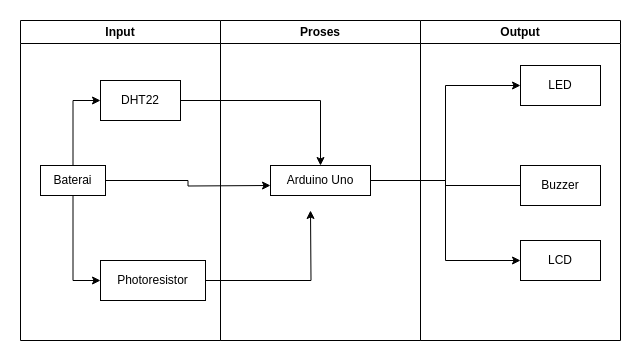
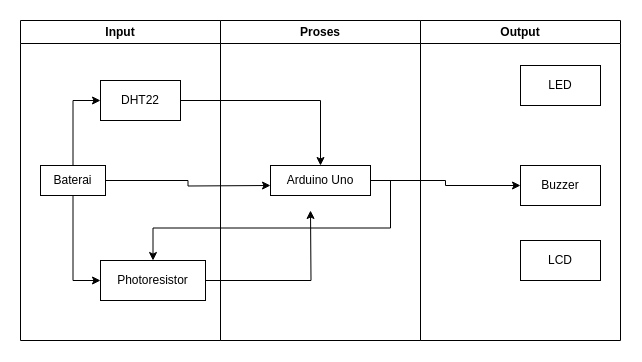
edge "Arduino Uno" -> "LED": removed
edge "Arduino Uno" -- "Buzzer": arrowhead none -> classic
edge "Arduino Uno" -> "LCD": now "Arduino Uno" -> "Photoresistor"
